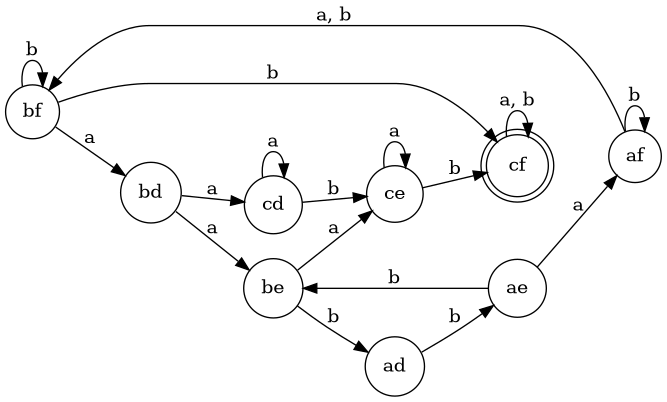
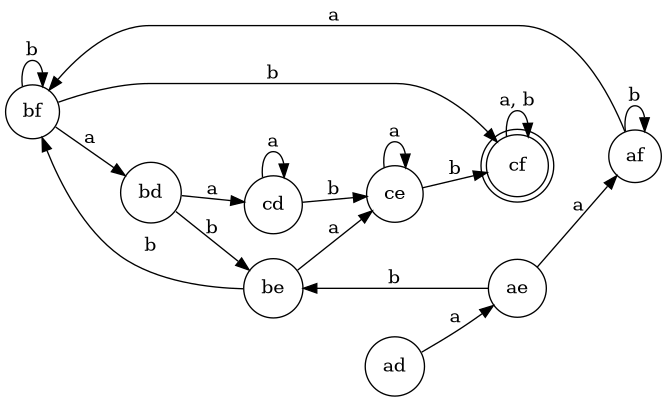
edge "af" -> "bf": label "a, b" -> "a"
edge "bd" -> "be": label "a" -> "b"
edge "ad" -> "ae": label "b" -> "a"
edge "be" -> "ad": now "be" -> "bf"
